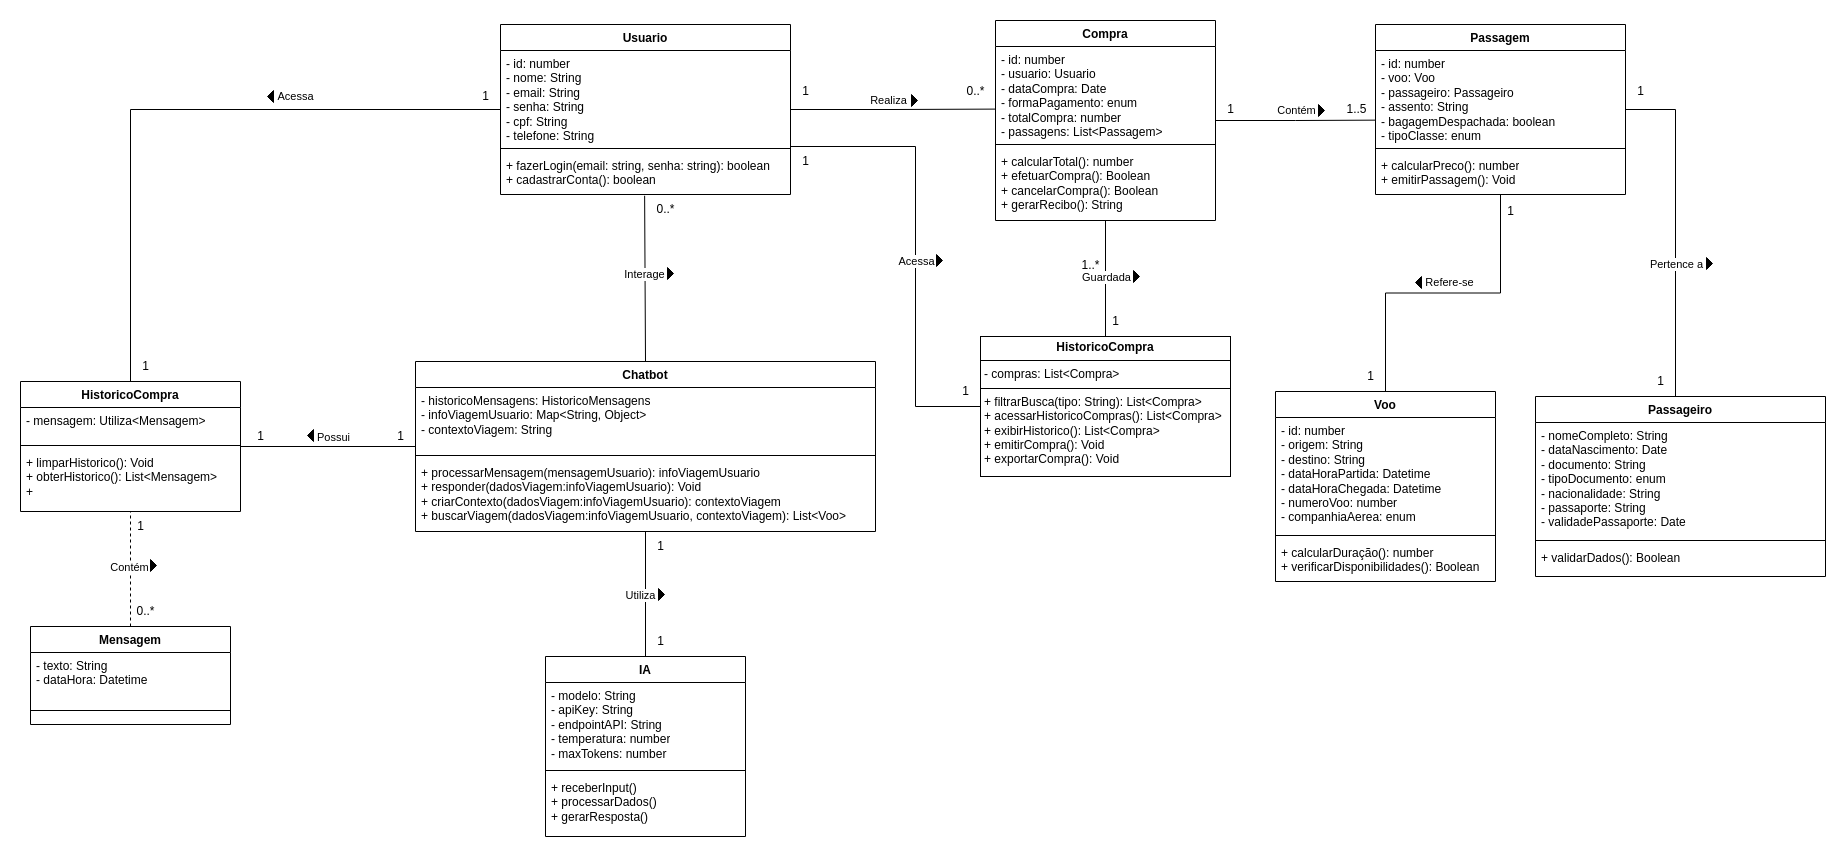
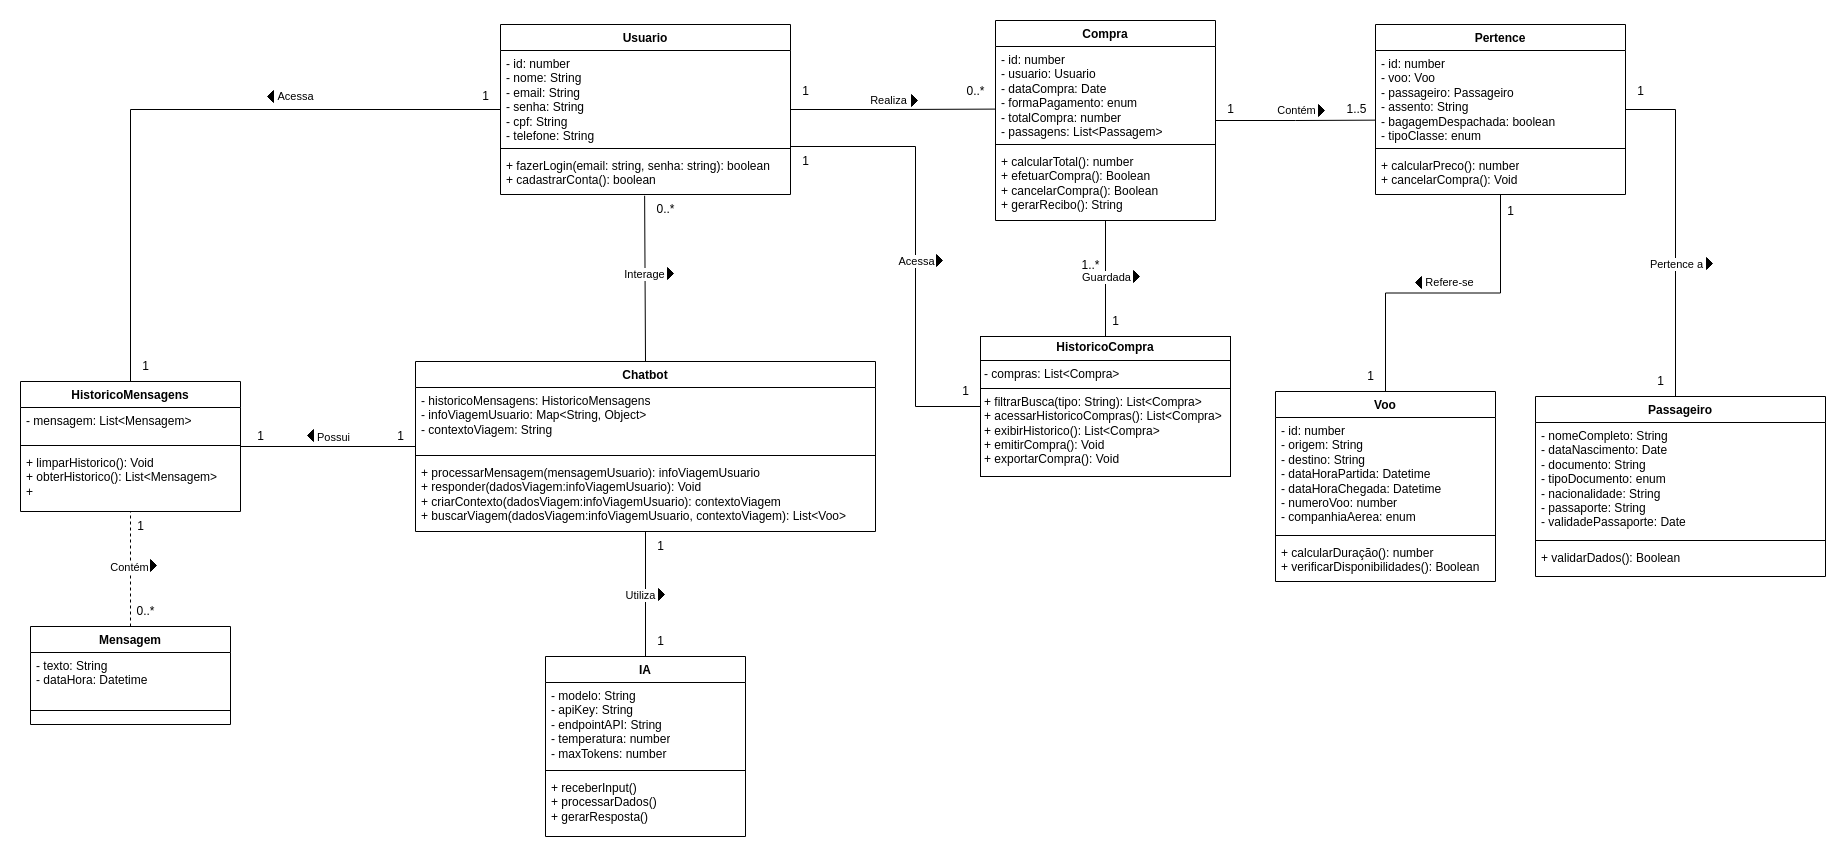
node "Passagem": label "Passagem" -> "Pertence"
node "+ calcularPreco(): number + emitirPassagem(): Void": label "+ calcularPreco(): number + emitirPassagem(): Void" -> "+ calcularPreco(): number + cancelarCompra(): Void"
node "HistoricoCompra": label "HistoricoCompra" -> "HistoricoMensagens"
node "- mensagem: Utiliza<Mensagem>": label "- mensagem: Utiliza<Mensagem>" -> "- mensagem: List<Mensagem>"
